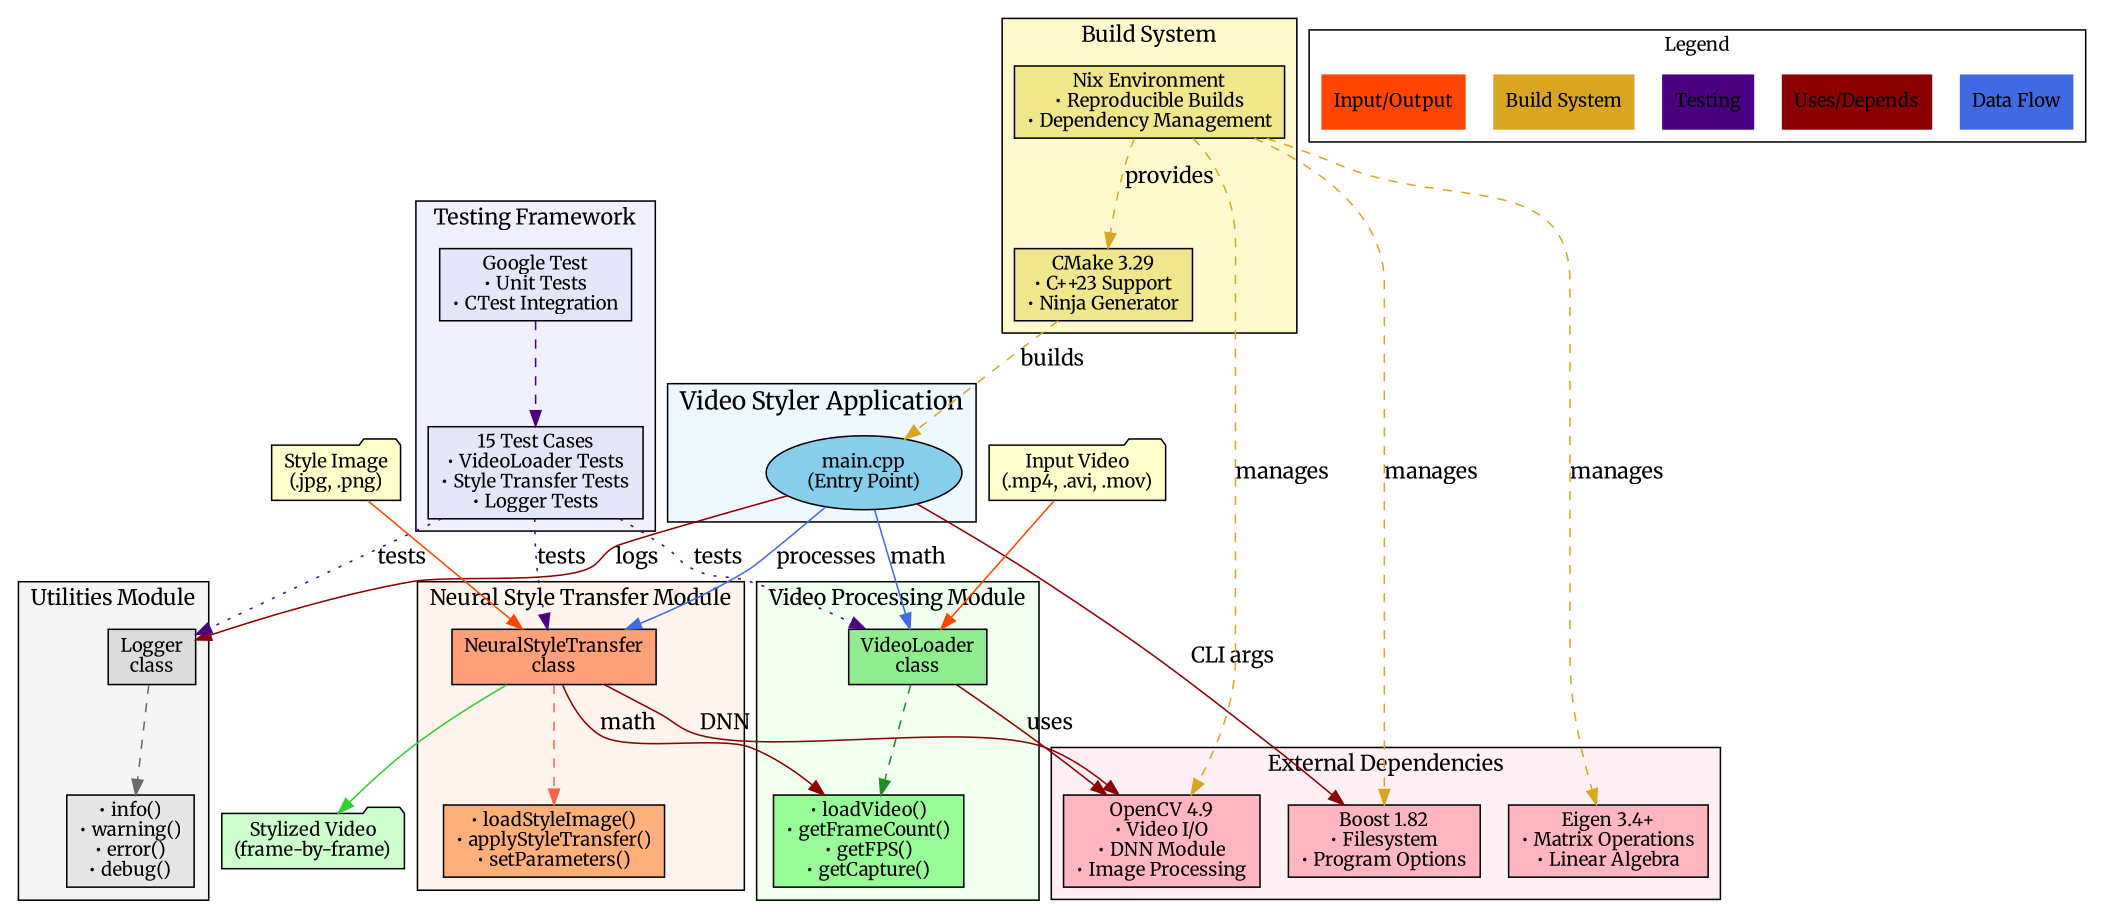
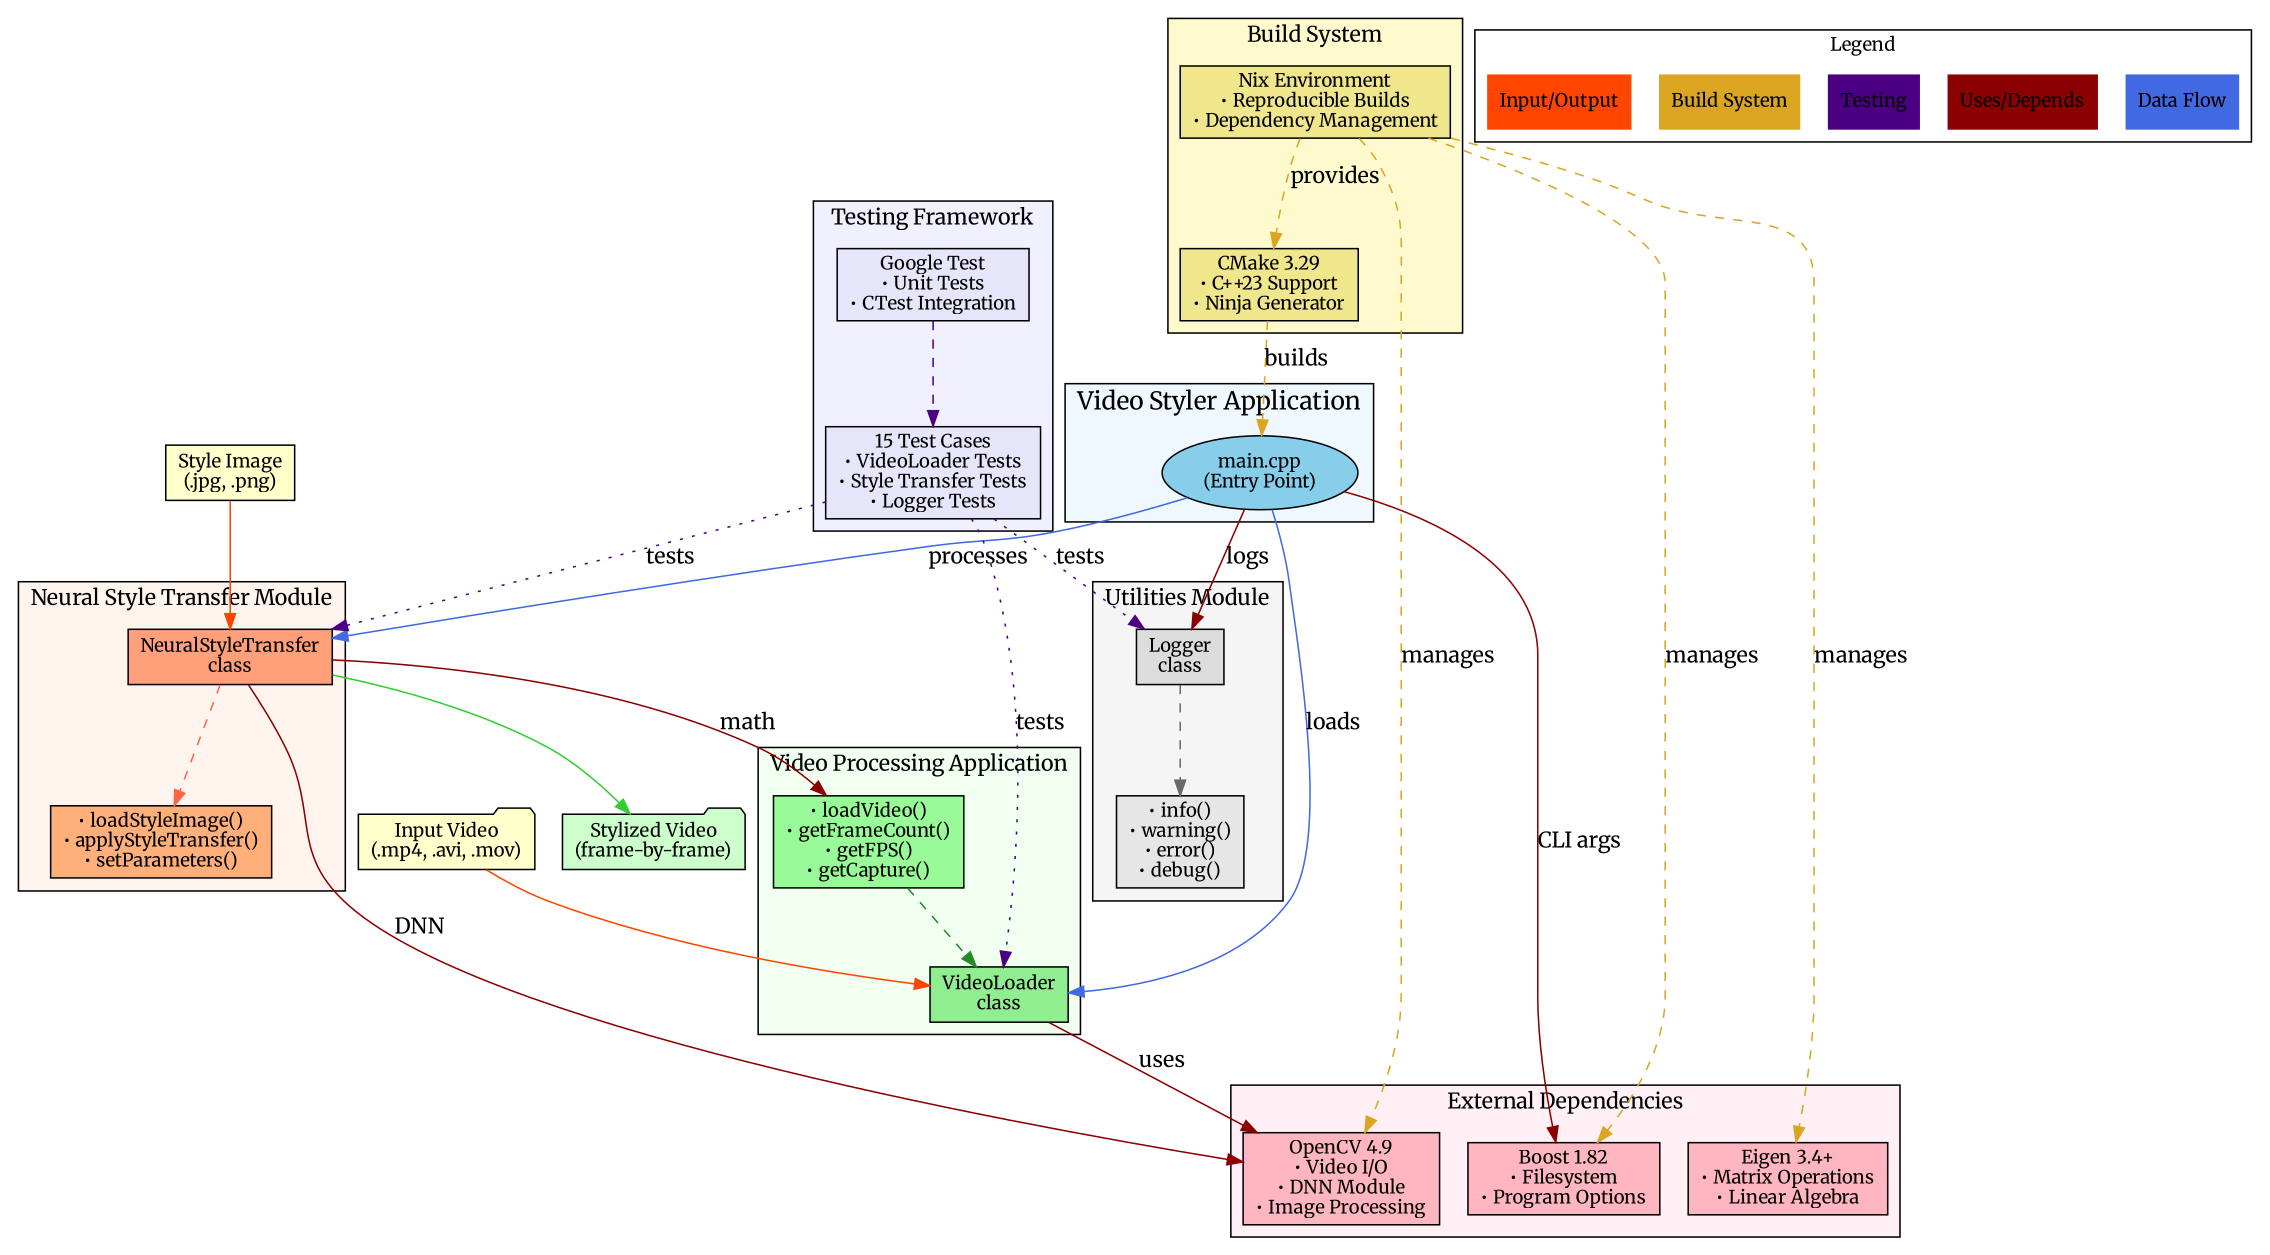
node "Style Image (.jpg, .png)": shape folder -> box
edge "main.cpp (Entry Point)" -> "VideoLoader class": label "math" -> "loads"
cluster "Video Processing Module": label "Video Processing Module" -> "Video Processing Application"
edge "VideoLoader class" -> "• loadVideo() • getFrameCount() • getFPS() • getCapture()": reversed
